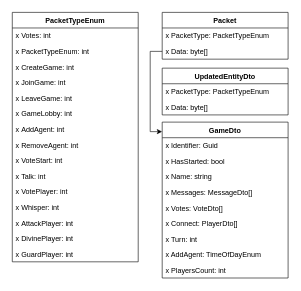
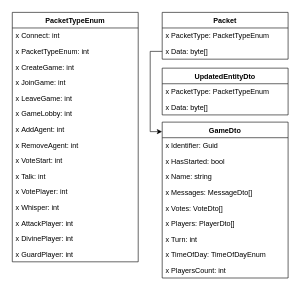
node "x Votes: int": label "x Votes: int" -> "x Connect: int"
node "x Connect: PlayerDto[]": label "x Connect: PlayerDto[]" -> "x Players: PlayerDto[]"
node "x AddAgent: TimeOfDayEnum": label "x AddAgent: TimeOfDayEnum" -> "x TimeOfDay: TimeOfDayEnum"
